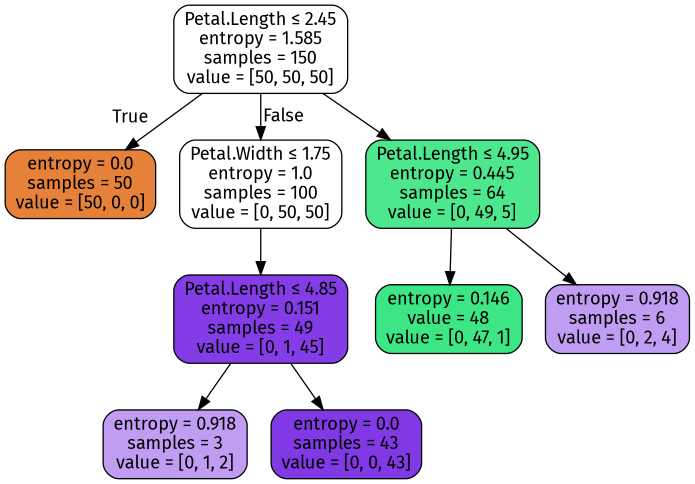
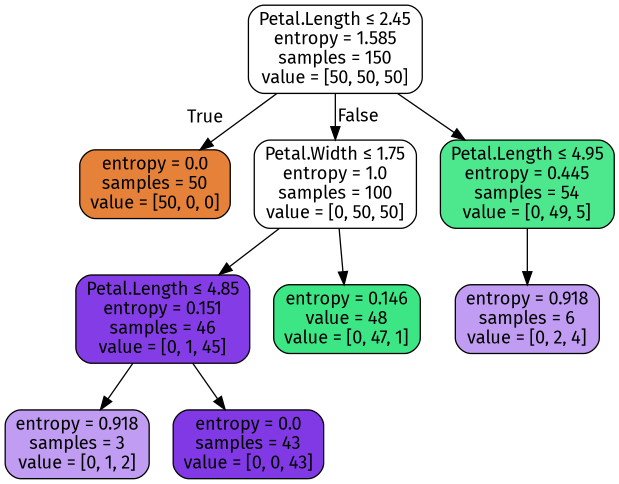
node "Petal.Length ≤ 4.95": text "samples = 64" -> "samples = 54"
edge "Petal.Length ≤ 4.95" -> "entropy = 0.146": now "Petal.Width ≤ 1.75" -> "entropy = 0.146"
node "Petal.Length ≤ 4.85": text "samples = 49" -> "samples = 46"
